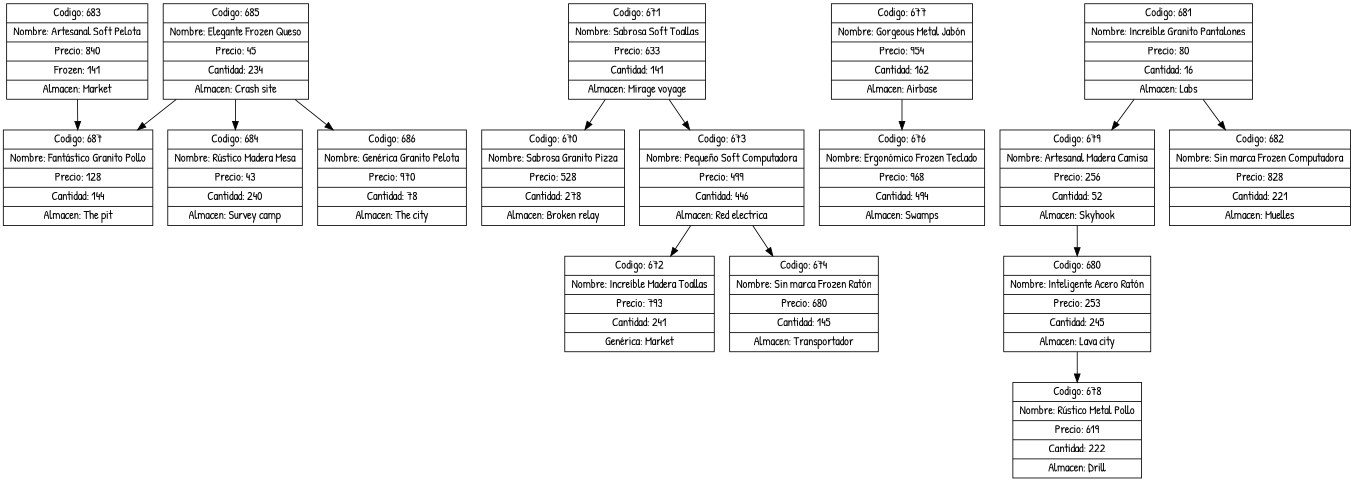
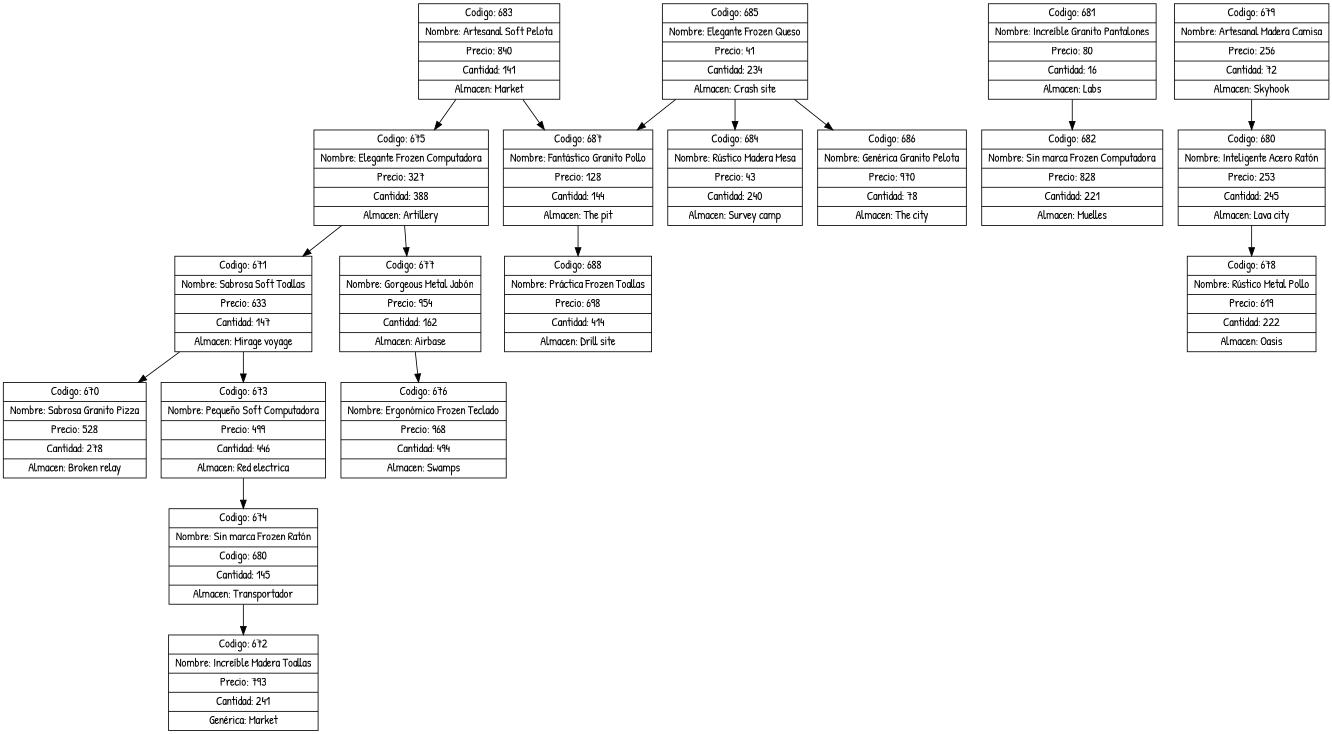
node "Codigo: 685": text "Precio: 45" -> "Precio: 41"
node "Codigo: 683": text "Frozen: 141" -> "Cantidad: 141"
node "Codigo: 671": text "Cantidad: 141" -> "Cantidad: 147"
edge "Codigo: 681" -> "Codigo: 679": removed
node "Codigo: 675": added
node "Codigo: 679": text "Cantidad: 52" -> "Cantidad: 72"
edge "Codigo: 673" -> "Codigo: 672": now "Codigo: 674" -> "Codigo: 672"
node "Codigo: 688": added
node "Codigo: 674": text "Precio: 680" -> "Codigo: 680"
node "Codigo: 678": text "Almacen: Drill" -> "Almacen: Oasis"
